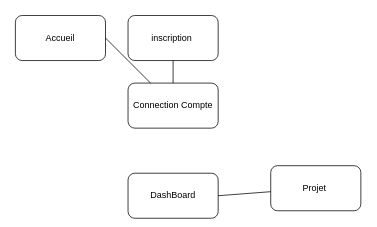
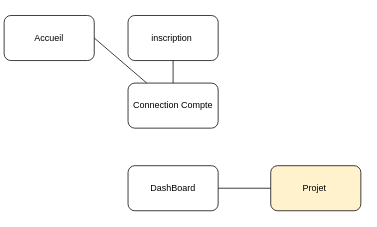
node "Accueil": moved (60, 38) -> (49, 38)
node "Projet": fillcolor #ffffff -> #fff2cc
node "DashBoard": moved (173, 195) -> (173, 188)
